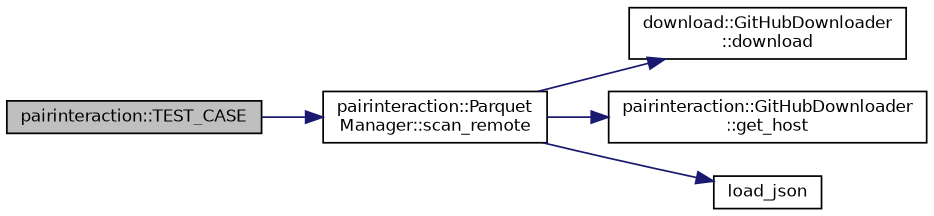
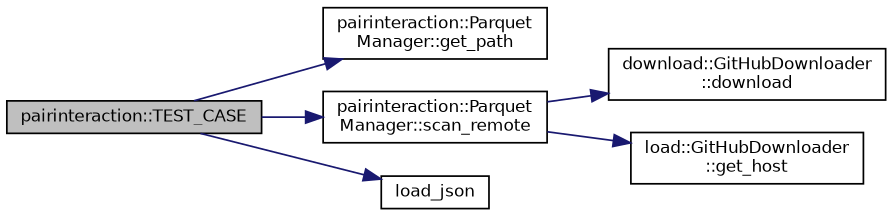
node "pairinteraction::Parquet Manager::get_path": added
node "pairinteraction::GitHubDownloader ::get_host": label "pairinteraction::GitHubDownloader ::get_host" -> "load::GitHubDownloader ::get_host"
edge "pairinteraction::Parquet Manager::scan_remote" -> "load_json": now "pairinteraction::TEST_CASE" -> "load_json"
